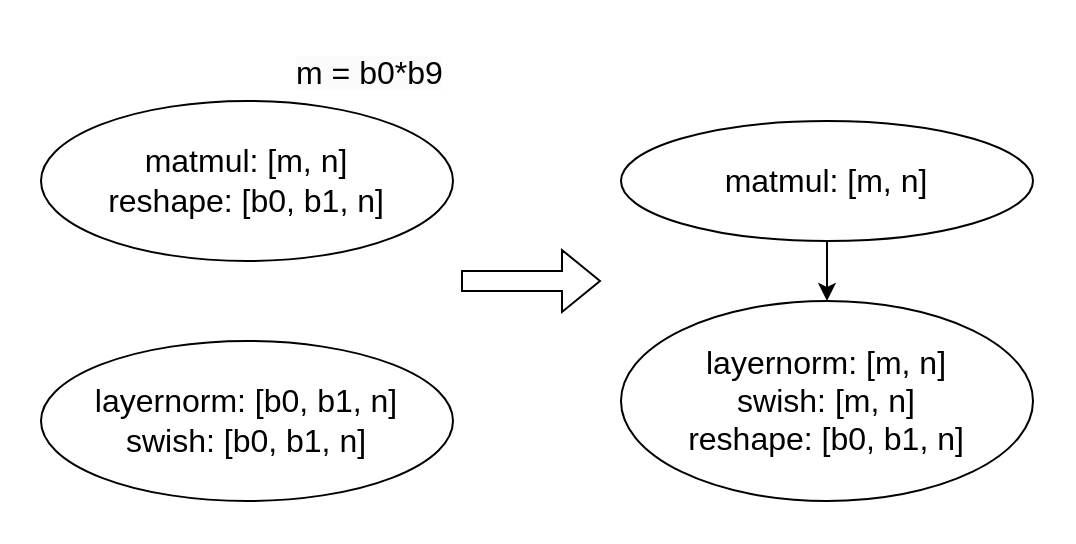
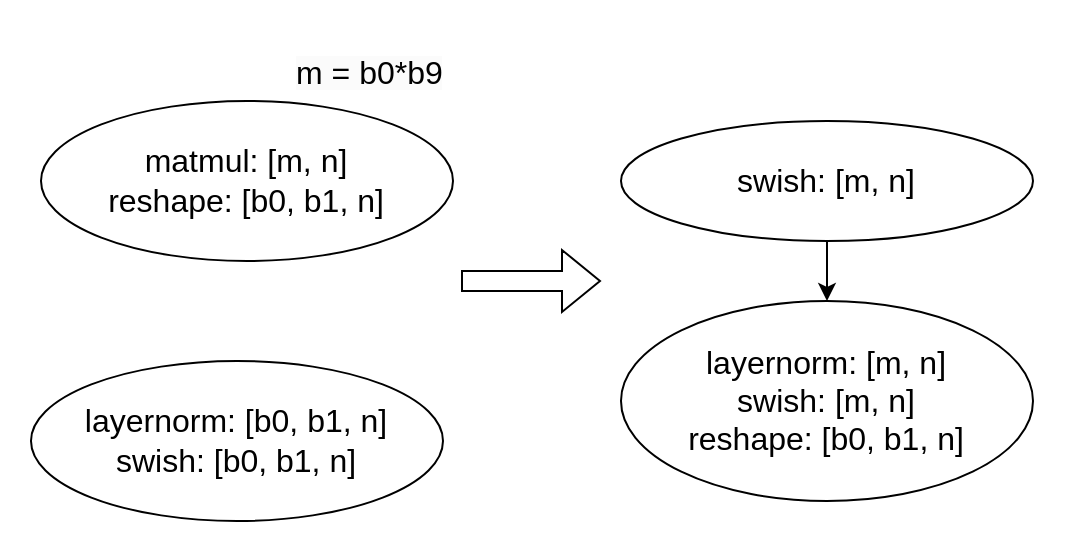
node "matmul: [m, n]": label "matmul: [m, n]" -> "swish: [m, n]"
node "layernorm: [b0, b1, n] swish: [b0, b1, n]": moved (247, 421) -> (237, 441)
